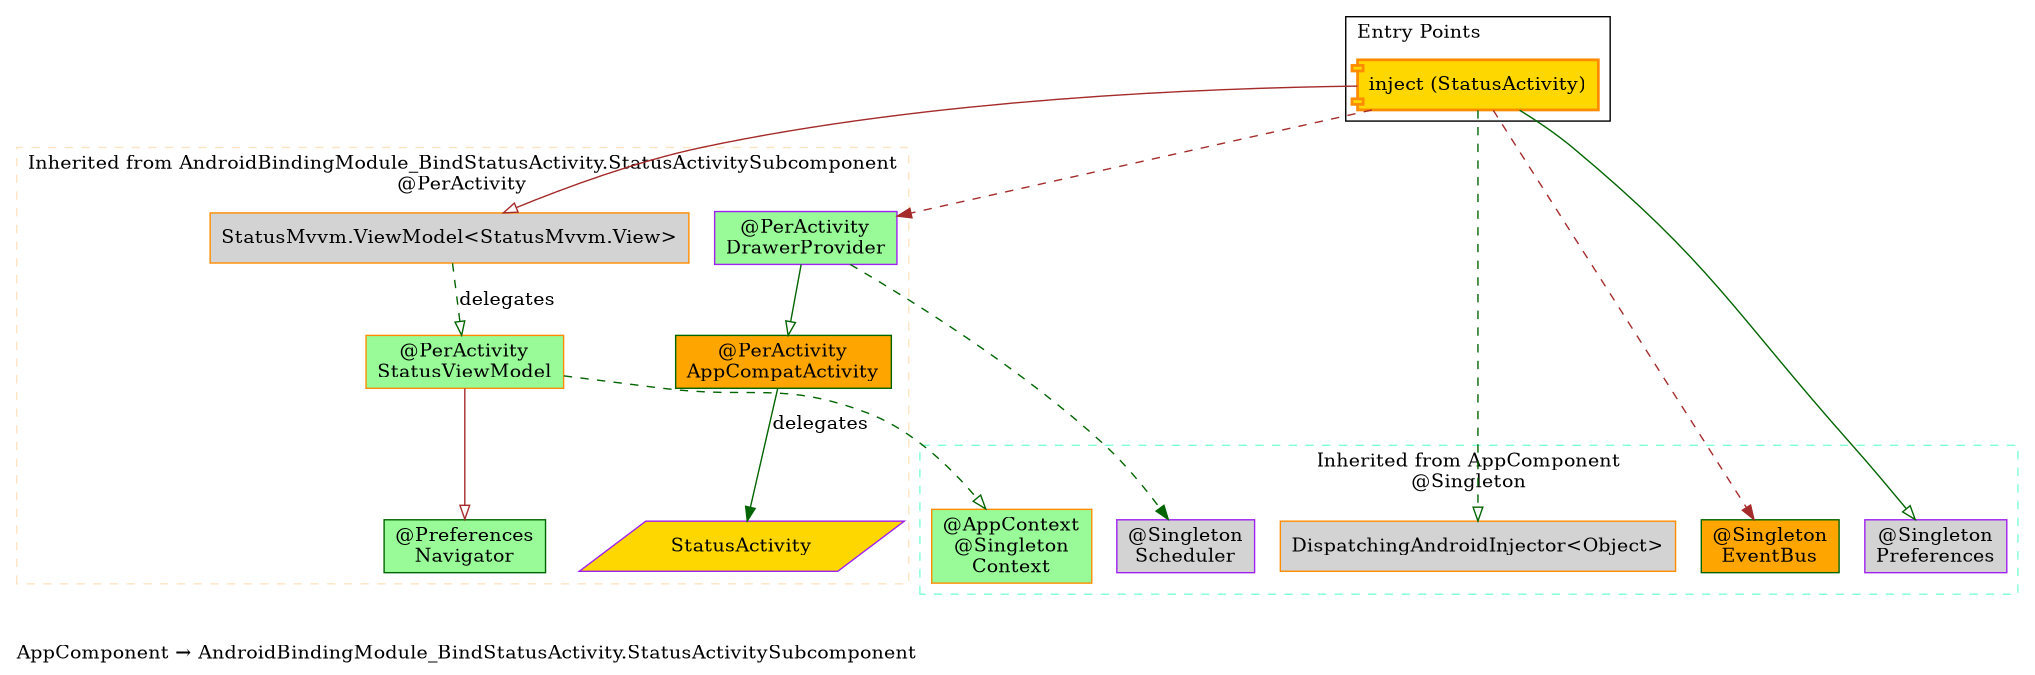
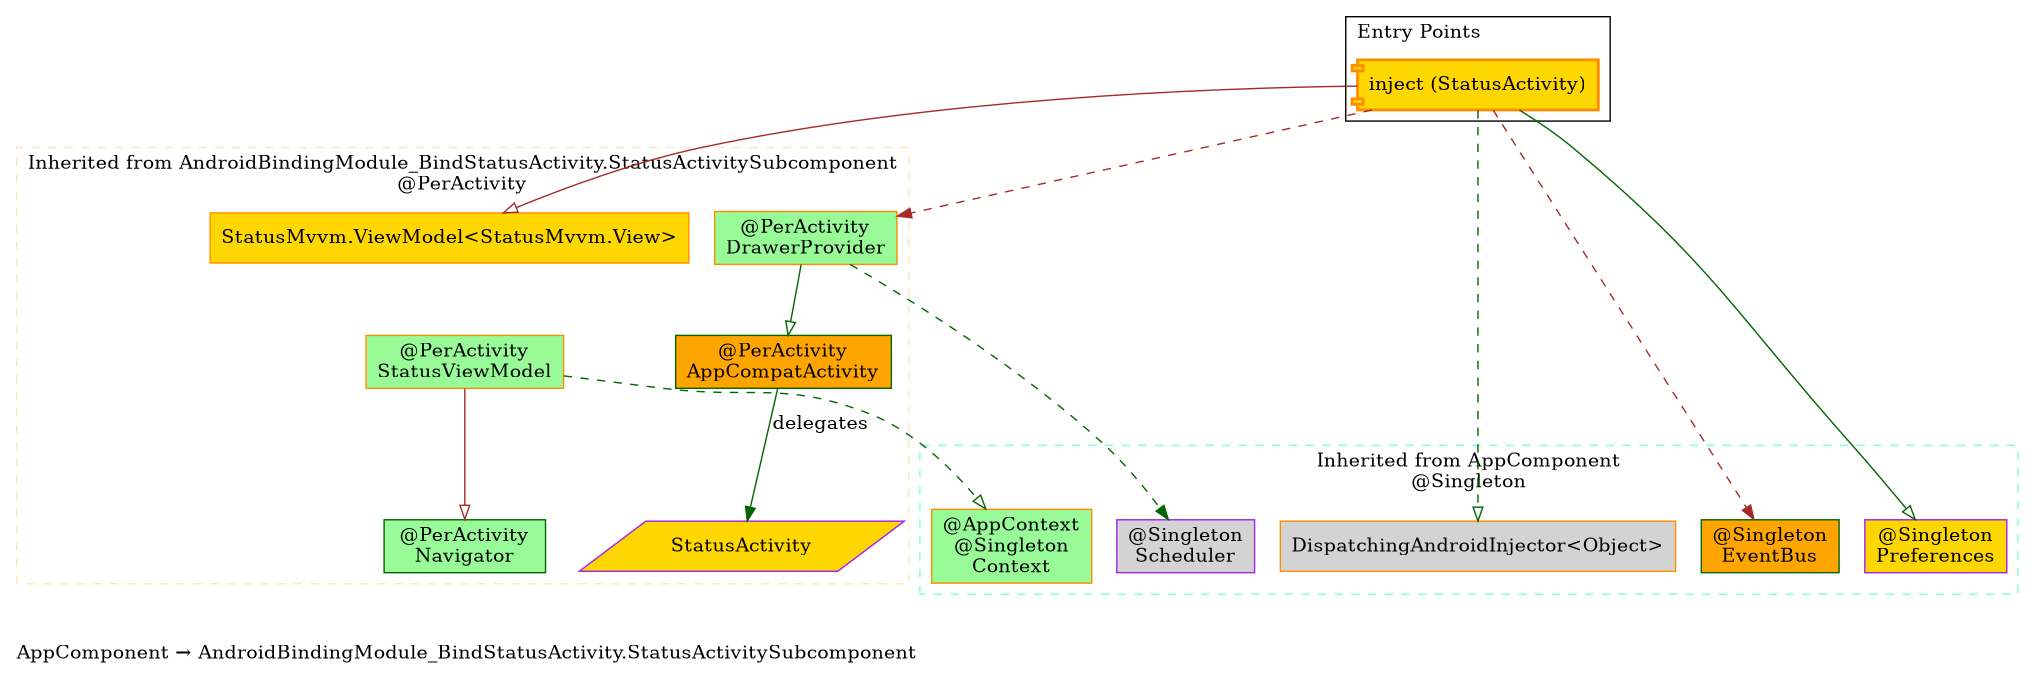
node "StatusMvvm.ViewModel<StatusMvvm.View>": fillcolor lightgrey -> gold
node "@PerActivity DrawerProvider": color purple -> darkorange
edge "StatusMvvm.ViewModel<StatusMvvm.View>" -> "@PerActivity StatusViewModel": removed, label "delegates"
node "@Preferences Navigator": label "@Preferences Navigator" -> "@PerActivity Navigator"
node "@Singleton Preferences": fillcolor lightgrey -> gold
